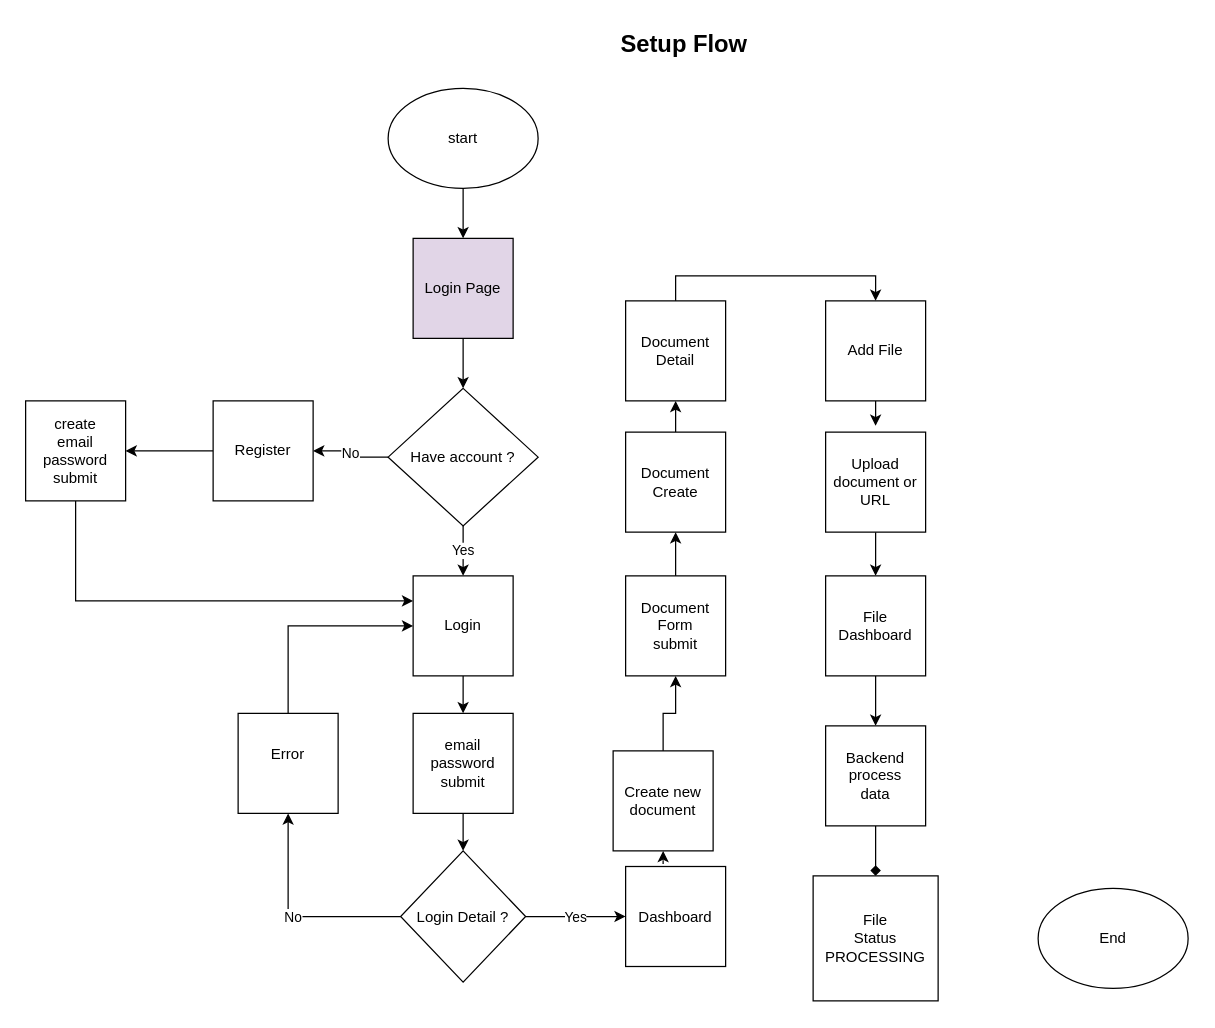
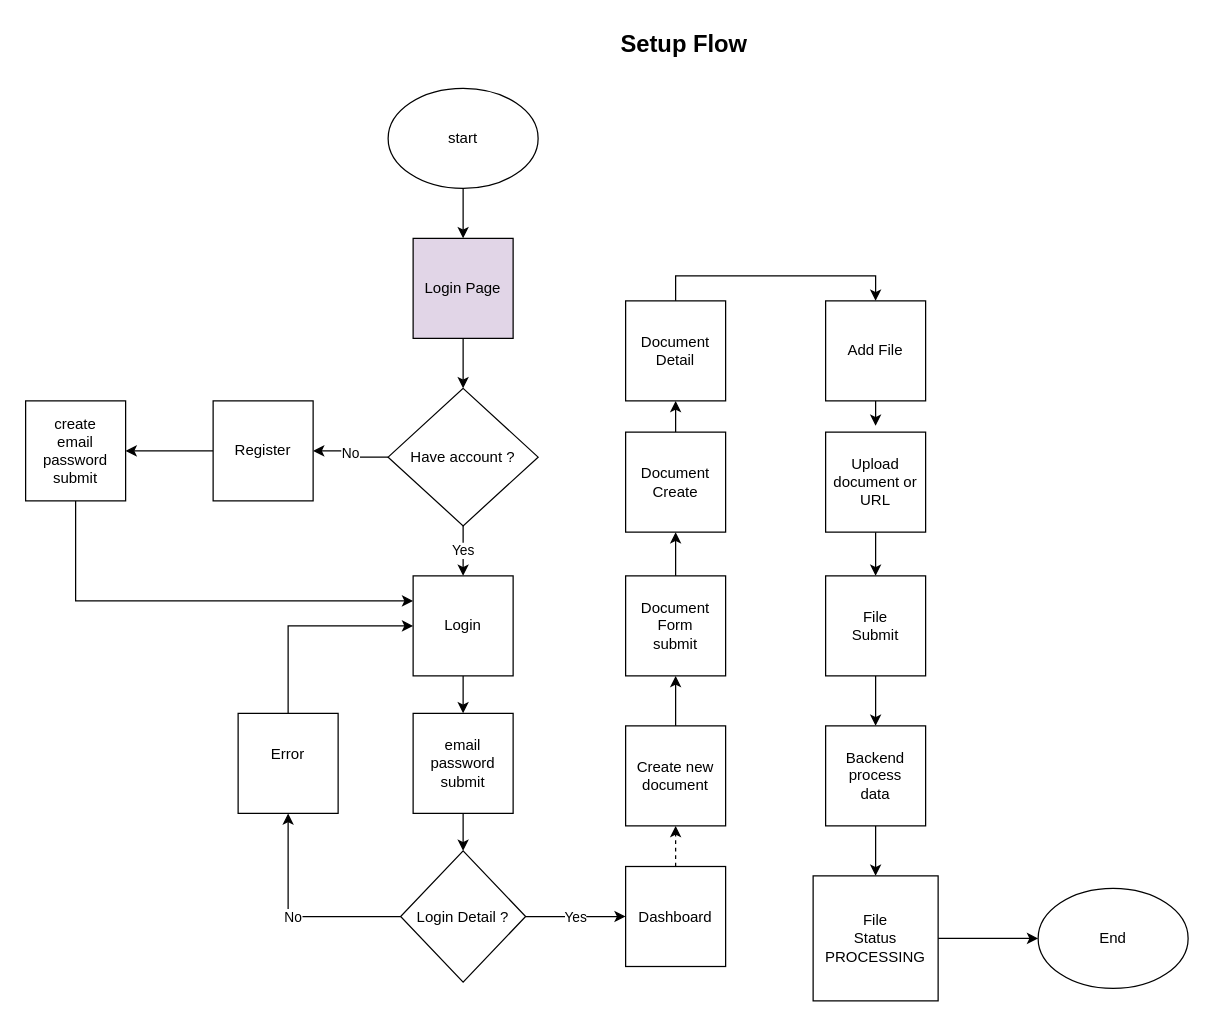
node "File Dashboard": label "File Dashboard" -> "File Submit"
node "Create new document": moved (663, 801) -> (676, 776)
edge "Backend process data" -> "File Status PROCESSING": arrowhead diamond -> classic
edge "File Status PROCESSING" -> "End": added
